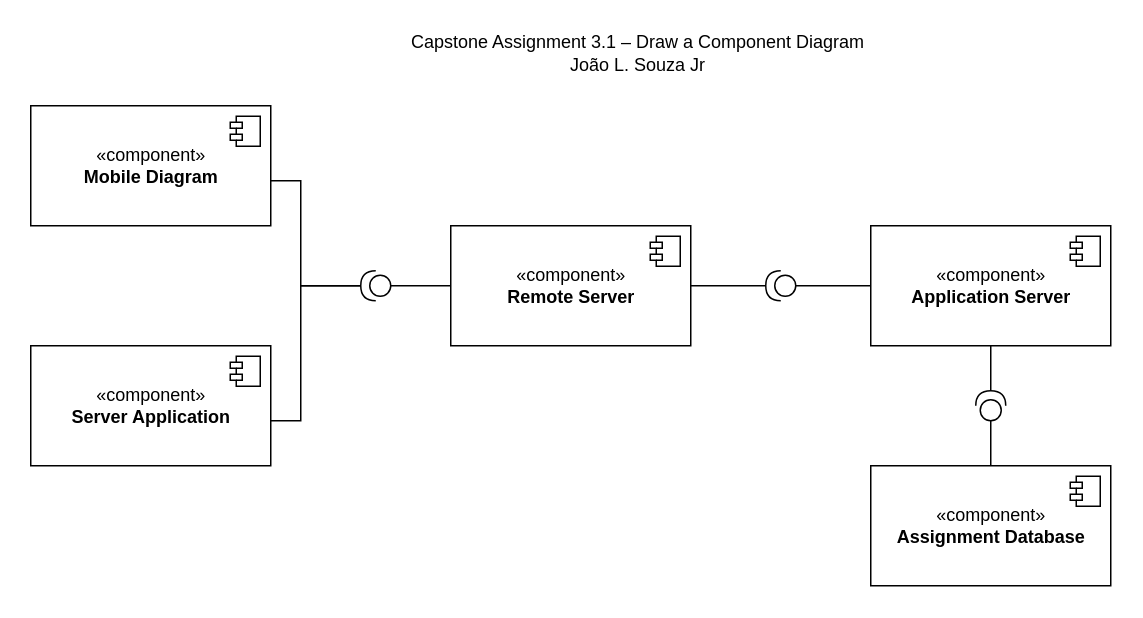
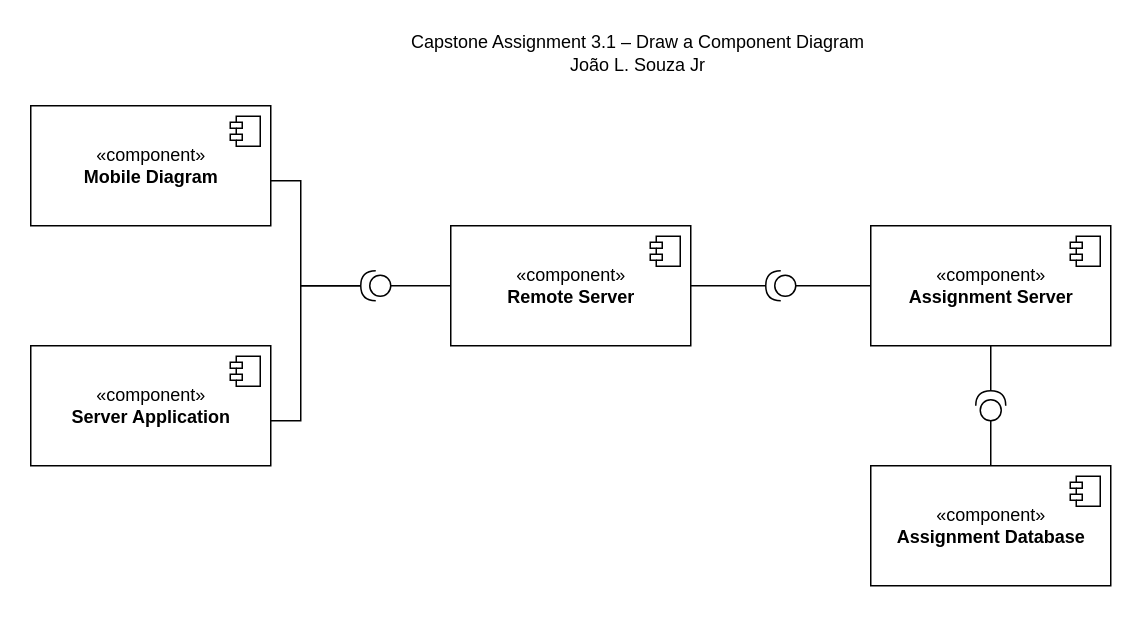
node "«component» Application Server": label "«component» Application Server" -> "«component» Assignment Server"
